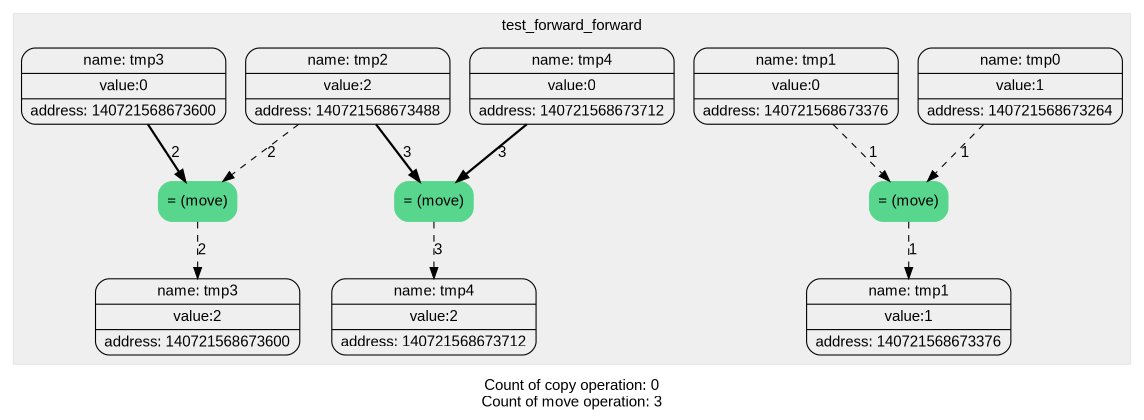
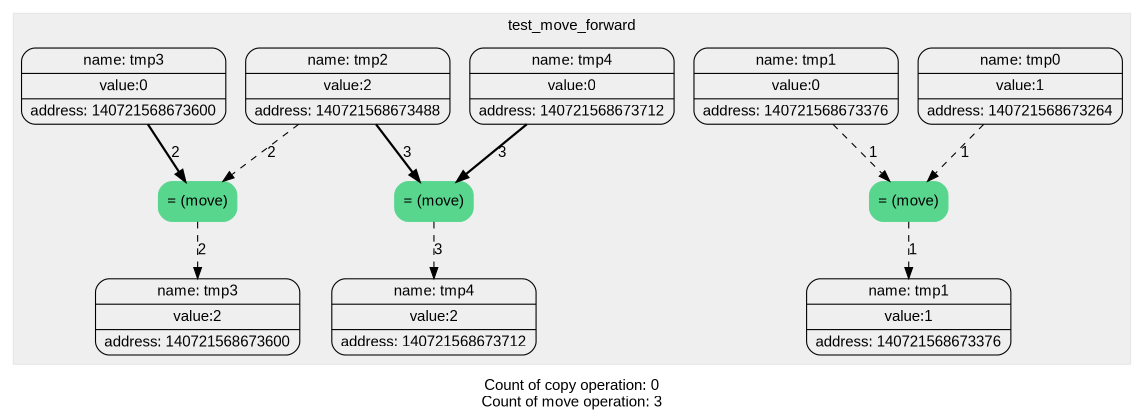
cluster "test_forward_forward": label "test_forward_forward" -> "test_move_forward"
